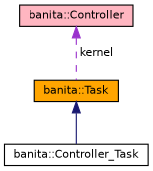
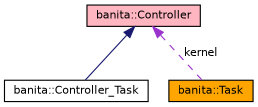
edge "banita::Controller_Task" -> "banita::Task": now "banita::Controller_Task" -> "banita::Controller"
